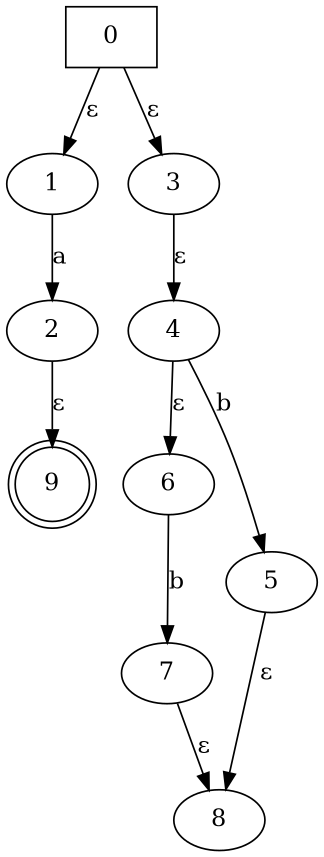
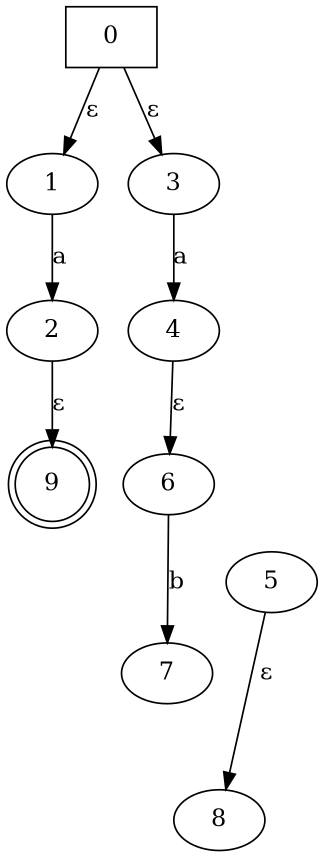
edge "3" -> "4": label "ε" -> "a"
edge "4" -> "5": removed, label "b"
edge "7" -> "8": removed, label "ε"
